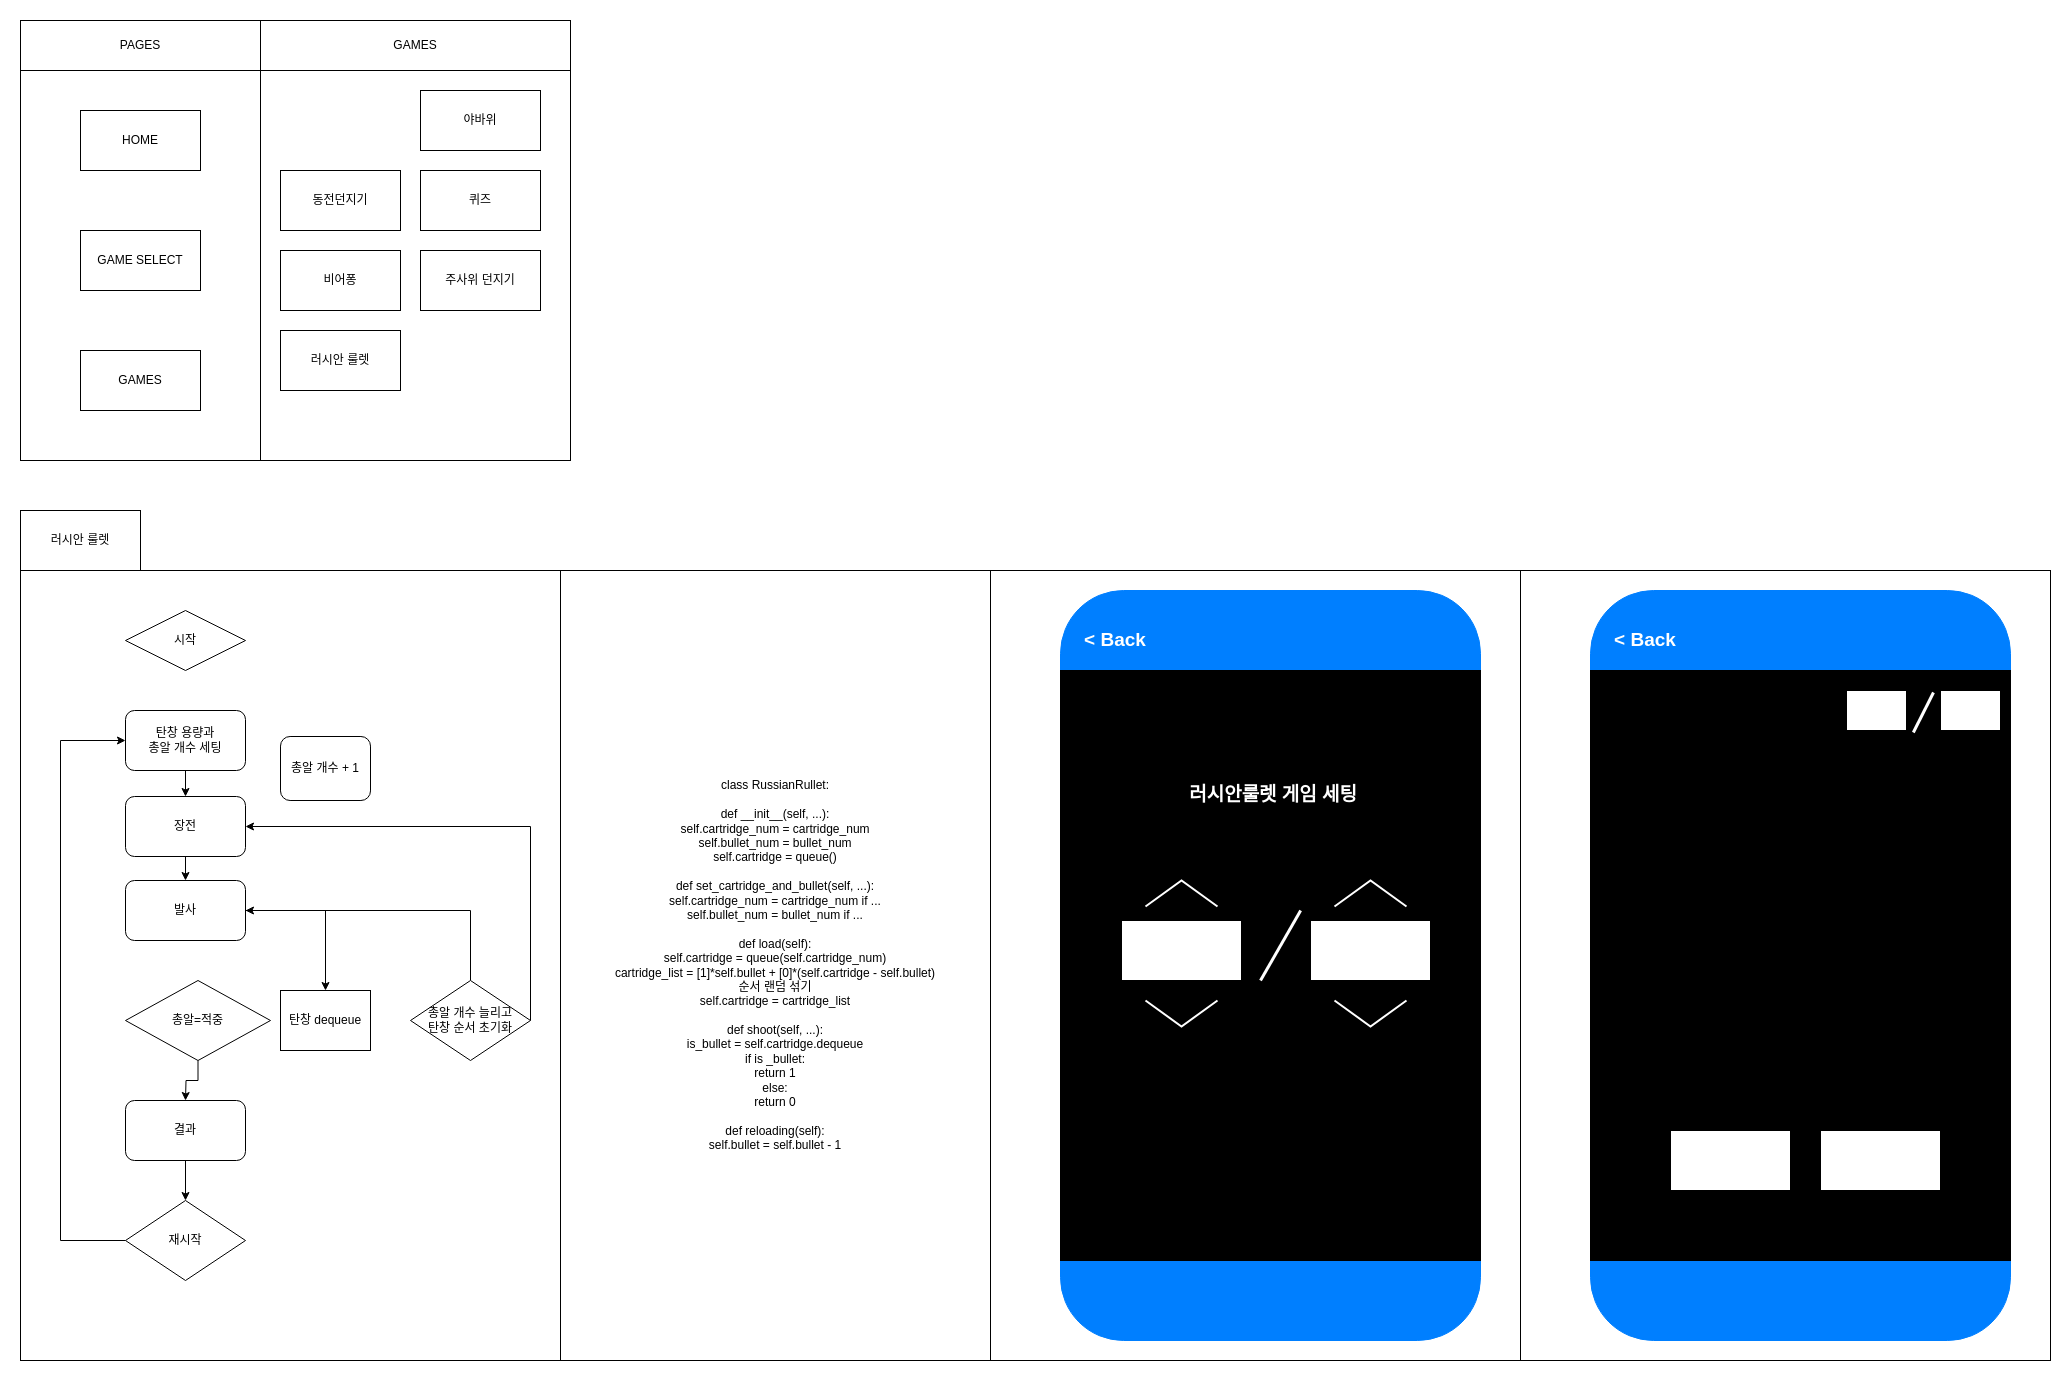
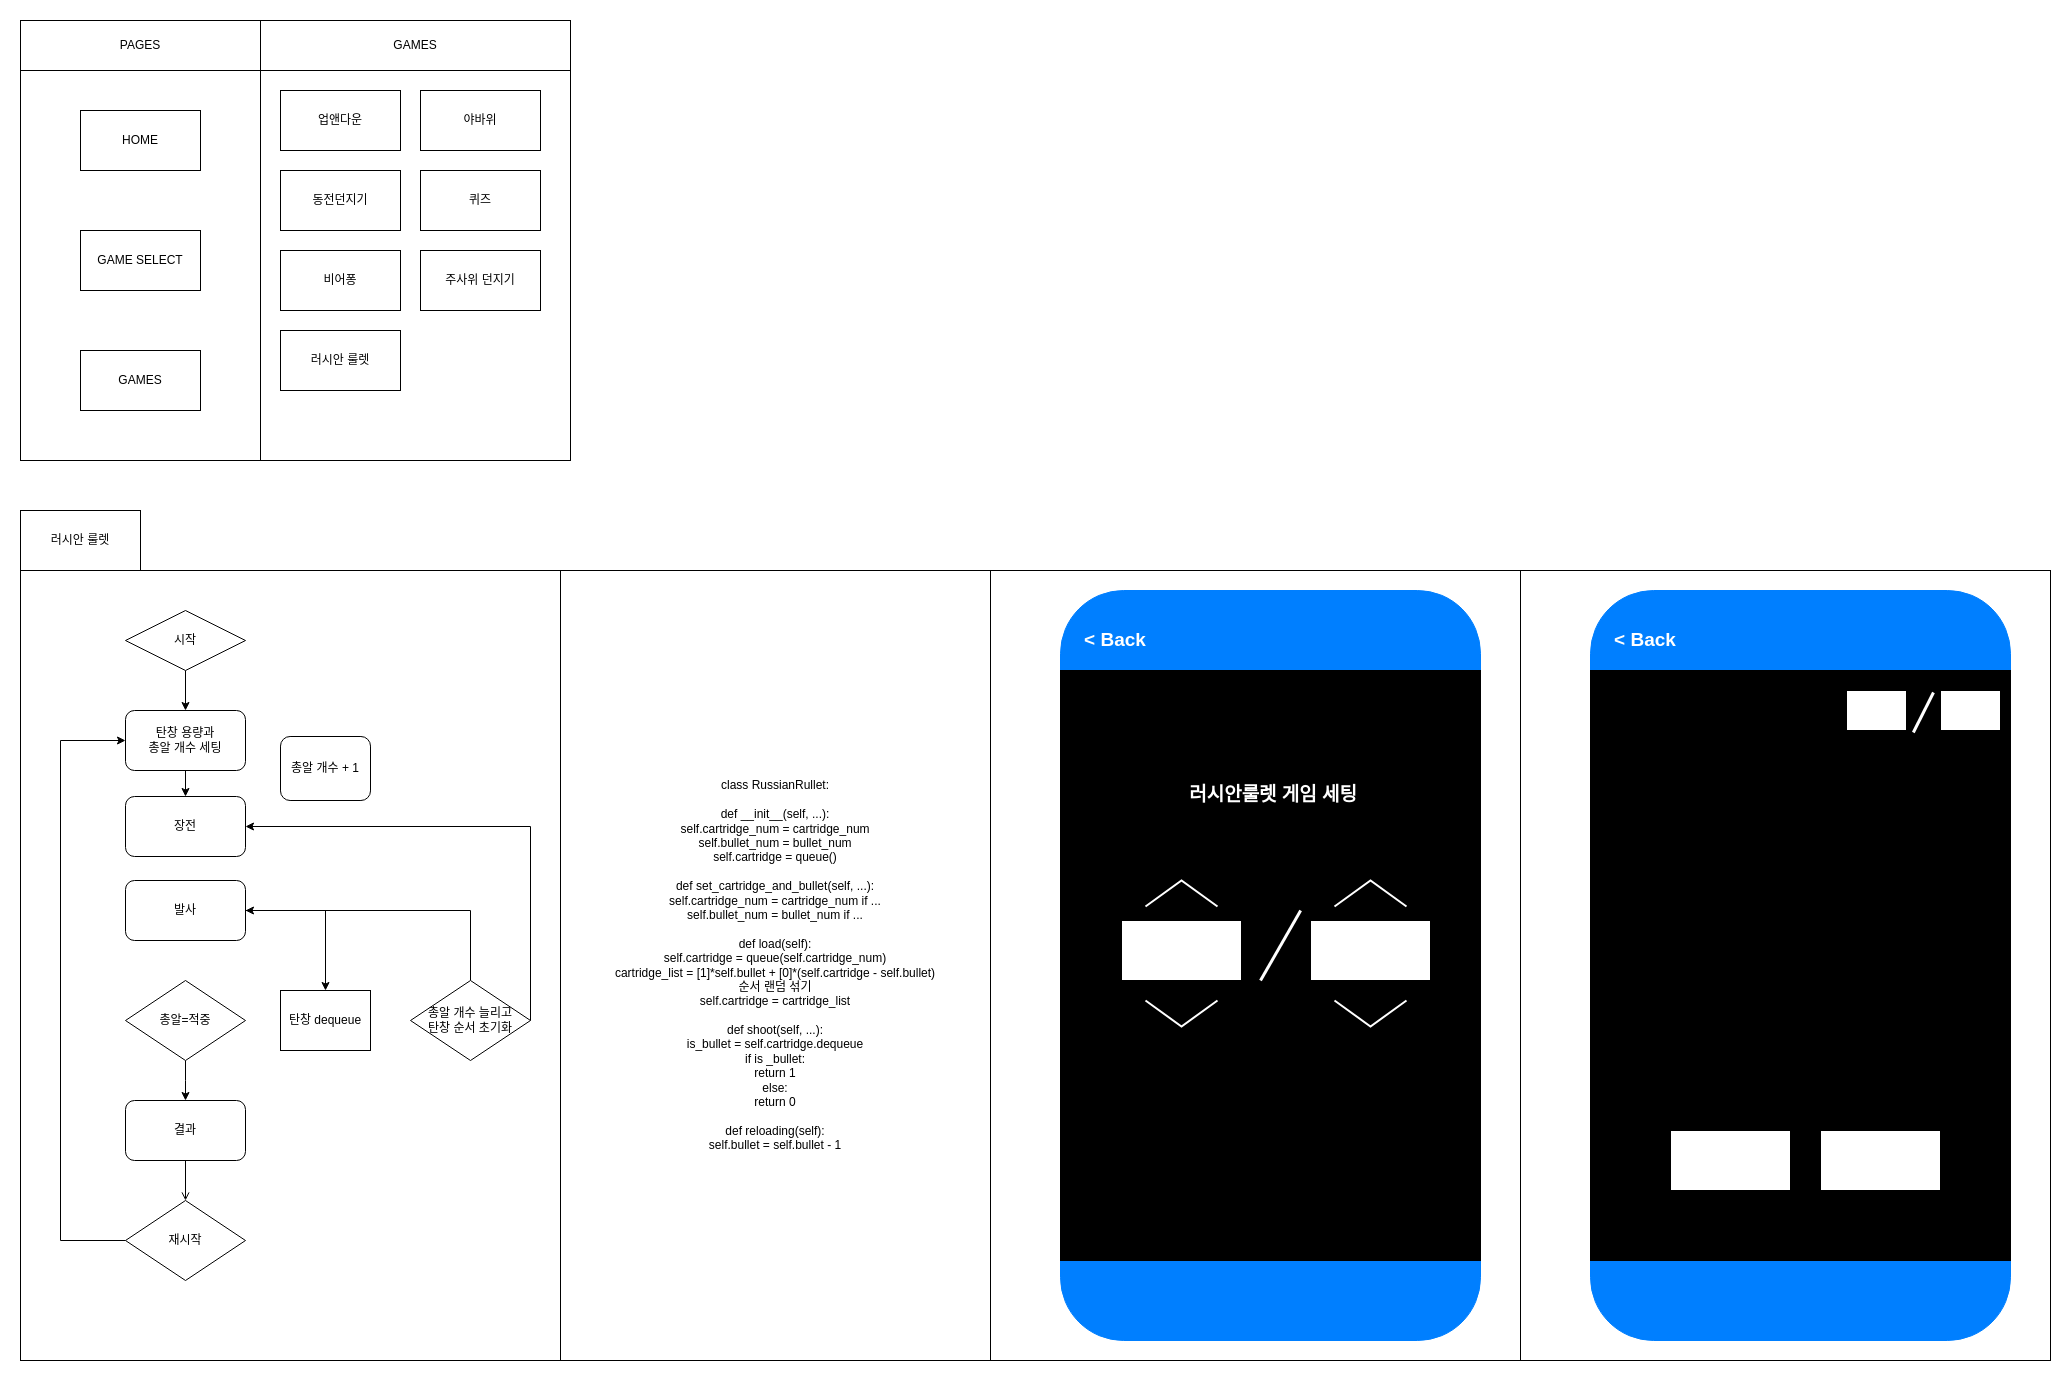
node "업앤다운": added
edge "시작" -> "탄창 용량과 총알 개수 세팅": added
edge "장전" -> "발사": removed
node "총알=적중": size 145x80 -> 120x80
edge "결과" -> "재시작": arrowhead classic -> open
